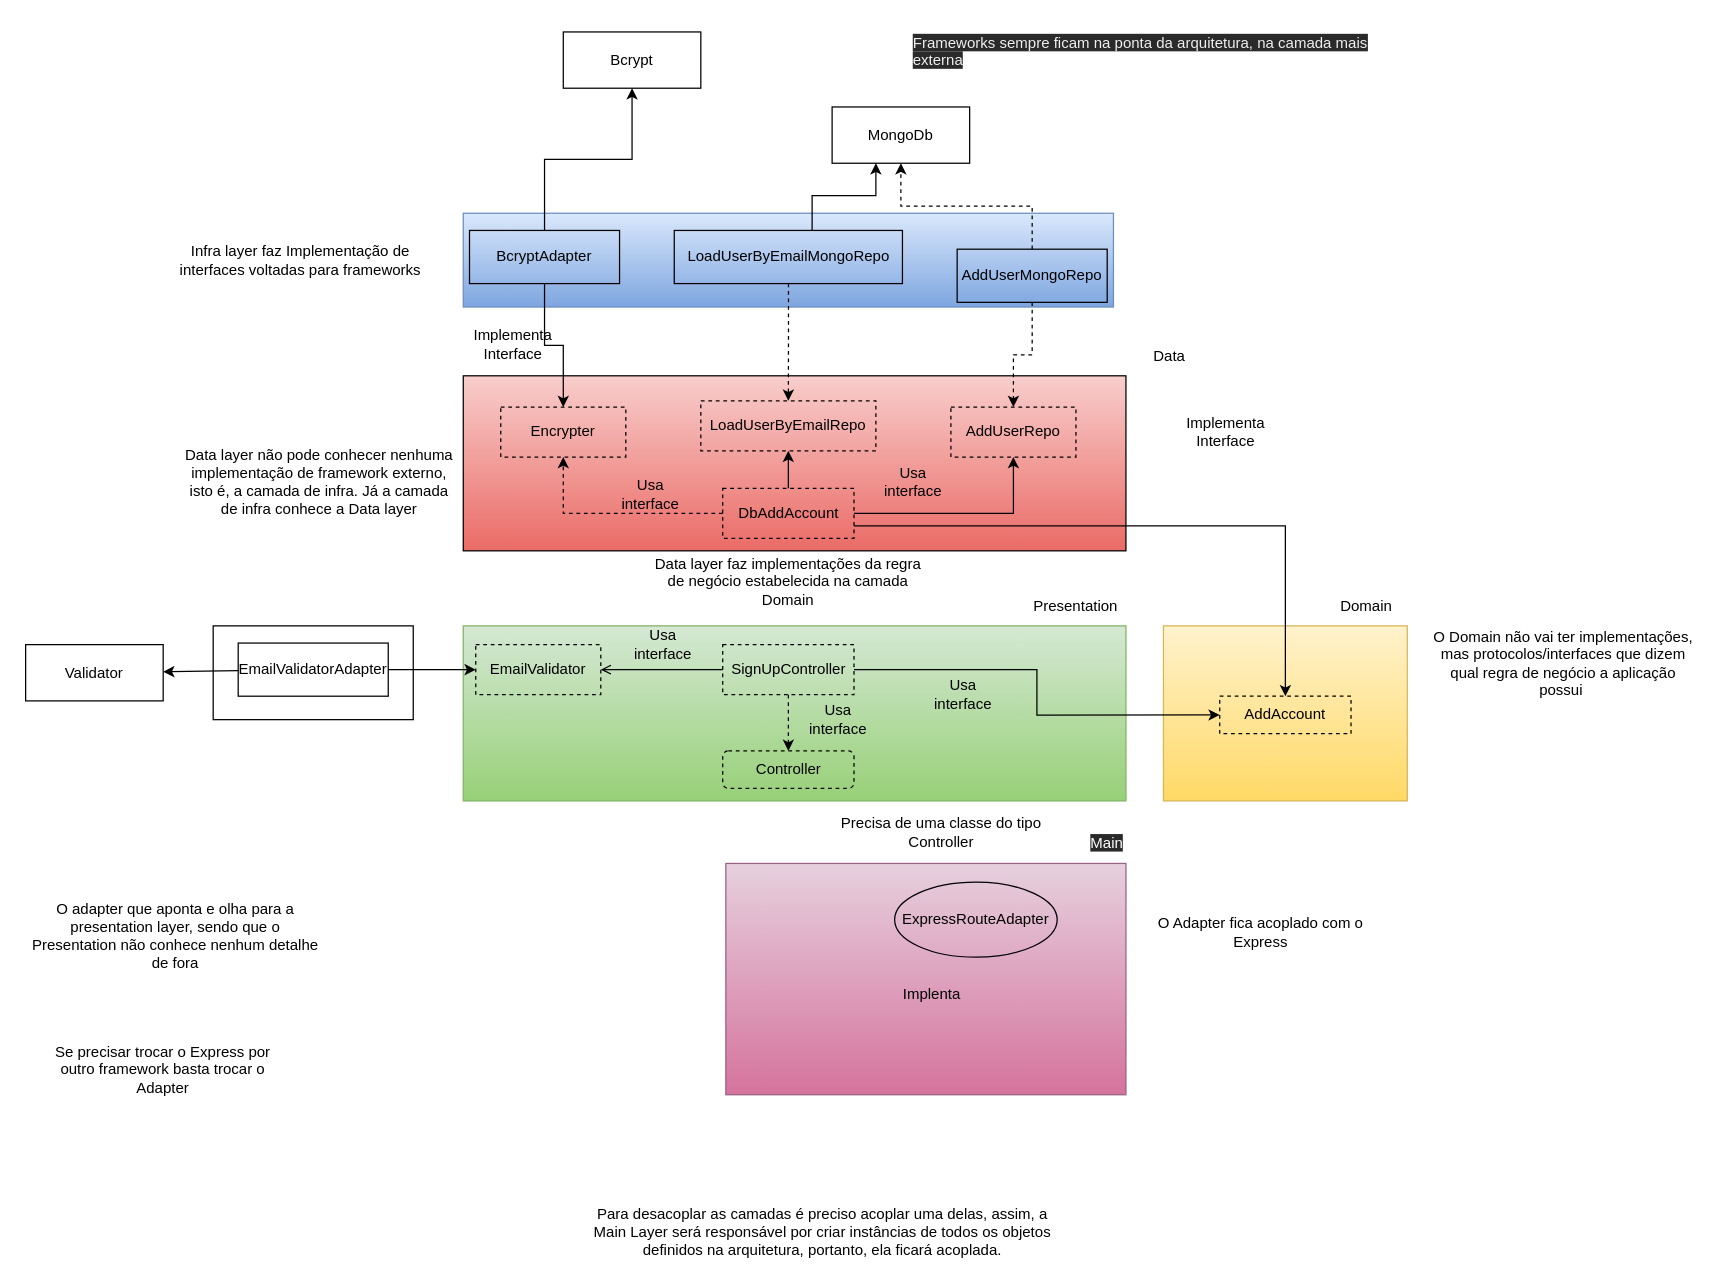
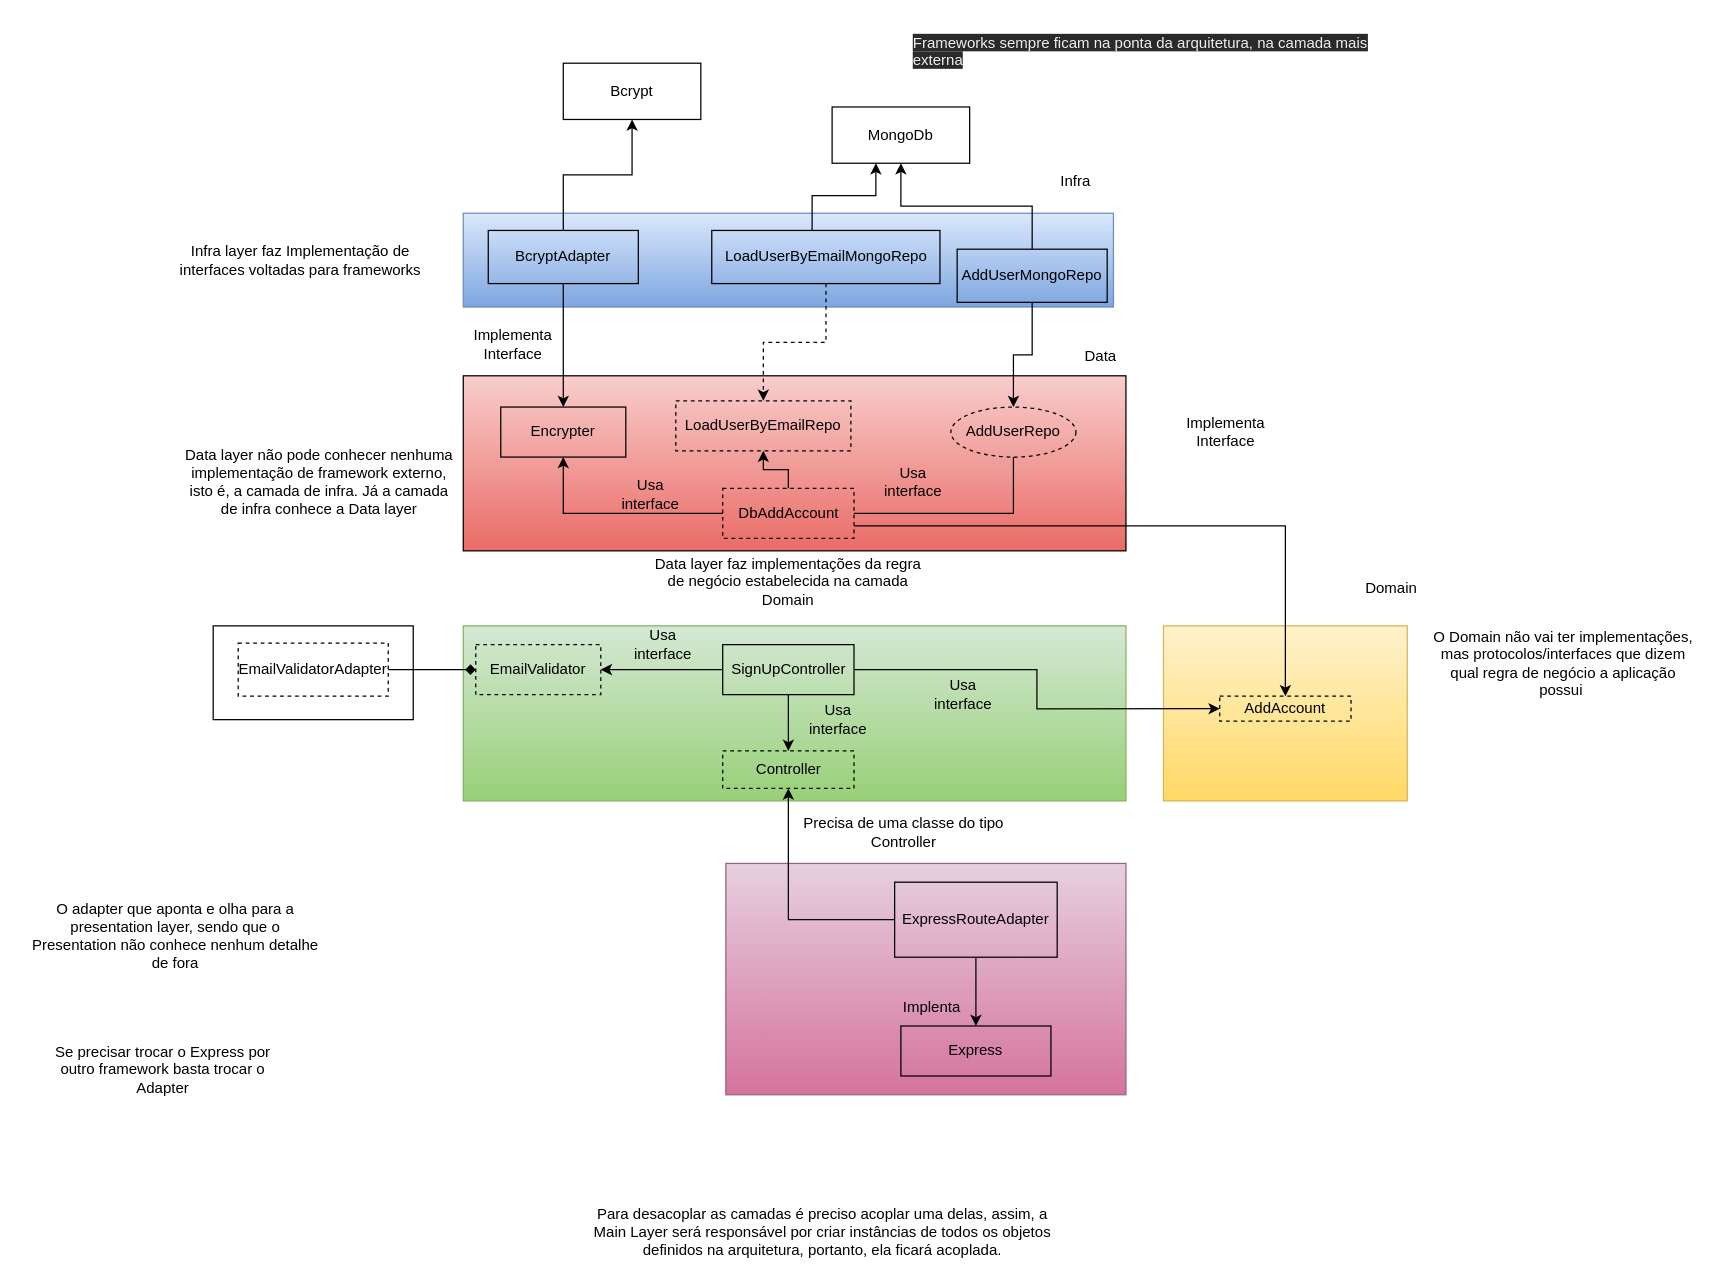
node "Bcrypt": moved (632, 60) -> (632, 91)
node "Infra": added
edge "AddUserMongoRepo" -> "MongoDb": style dashed -> solid
node "BcryptAdapter": moved (544, 257) -> (563, 257)
node "LoadUserByEmailMongoRepo": moved (788, 257) -> (826, 257)
edge "AddUserMongoRepo" -> "AddUserRepo": style dashed -> solid
node "Data": moved (1169, 357) -> (1101, 357)
node "LoadUserByEmailRepo": moved (788, 426) -> (763, 426)
node "Encrypter": style dashed -> solid
node "AddUserRepo": shape rectangle -> ellipse
edge "DbAddAccount" -> "AddUserRepo": arrowhead classic -> none
edge "DbAddAccount" -> "Encrypter": style dashed -> solid
node "Presentation": removed
node "Domain": moved (1366, 607) -> (1391, 588)
node "EmailValidatorAdapter": style solid -> dashed
edge "EmailValidatorAdapter" -> "EmailValidator": arrowhead classic -> diamond
edge "SignUpController" -> "EmailValidator": arrowhead open -> classic
node "SignUpController": style dashed -> solid
edge "EmailValidatorAdapter" -> "Validator": removed
node "Validator": removed
node "AddAccount": size 131x38 -> 131x25
edge "SignUpController" -> "Controller": style dashed -> solid
node "Controller": shape rounded rectangle -> rectangle
node "Precisa de uma classe do tipo Controller": moved (941, 832) -> (904, 832)
node "Main": removed
edge "ExpressRouteAdapter" -> "Controller": added
node "ExpressRouteAdapter": shape ellipse -> rectangle
node "O Adapter fica acoplado com o Express": removed
edge "ExpressRouteAdapter" -> "Express": added
node "Implenta": moved (932, 994) -> (932, 1007)
node "Express": added
